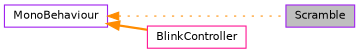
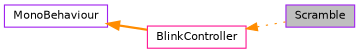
edge "Scramble" -> "MonoBehaviour": now "Scramble" -> "BlinkController"
